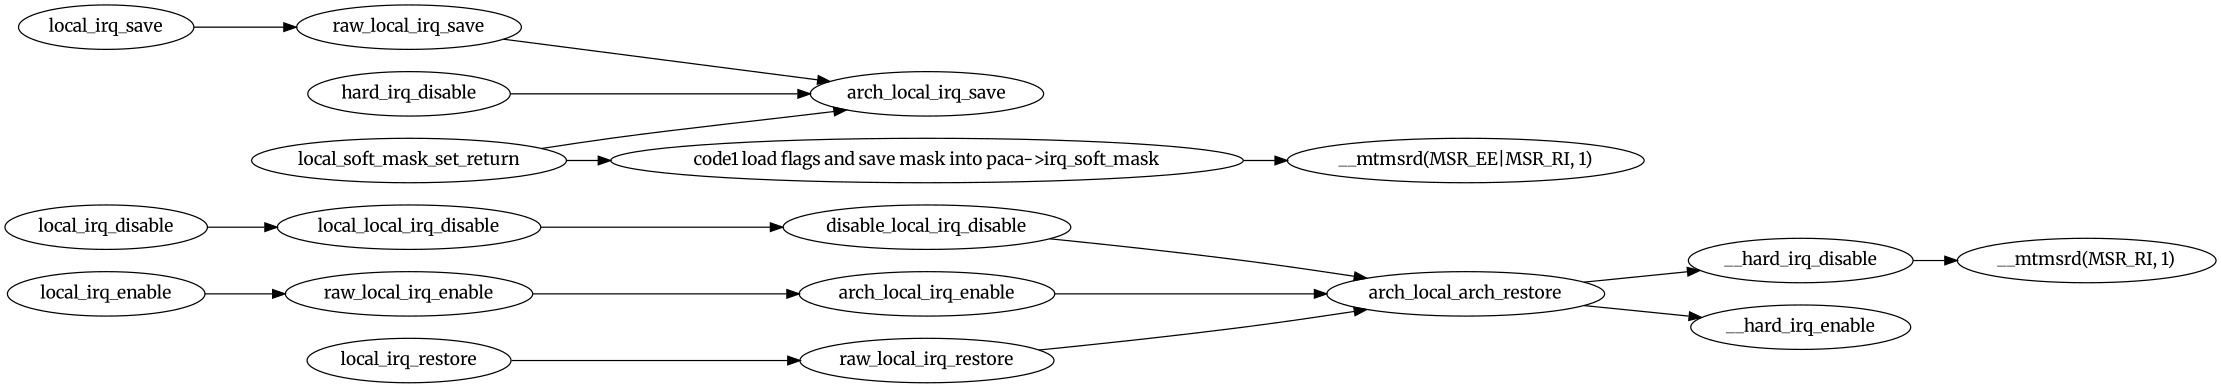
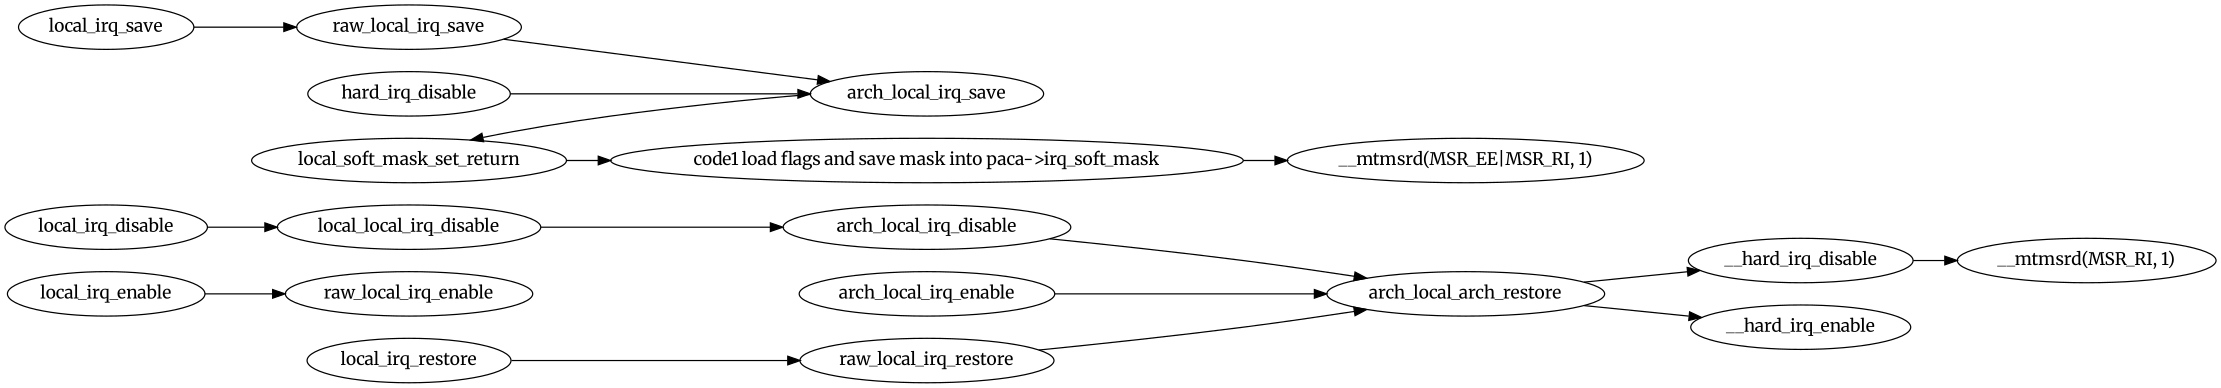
edge "local_soft_mask_set_return" -> "arch_local_irq_save": reversed
node "disable_local_irq_disable": label "disable_local_irq_disable" -> "arch_local_irq_disable"
edge "raw_local_irq_enable" -> "arch_local_irq_enable": removed
